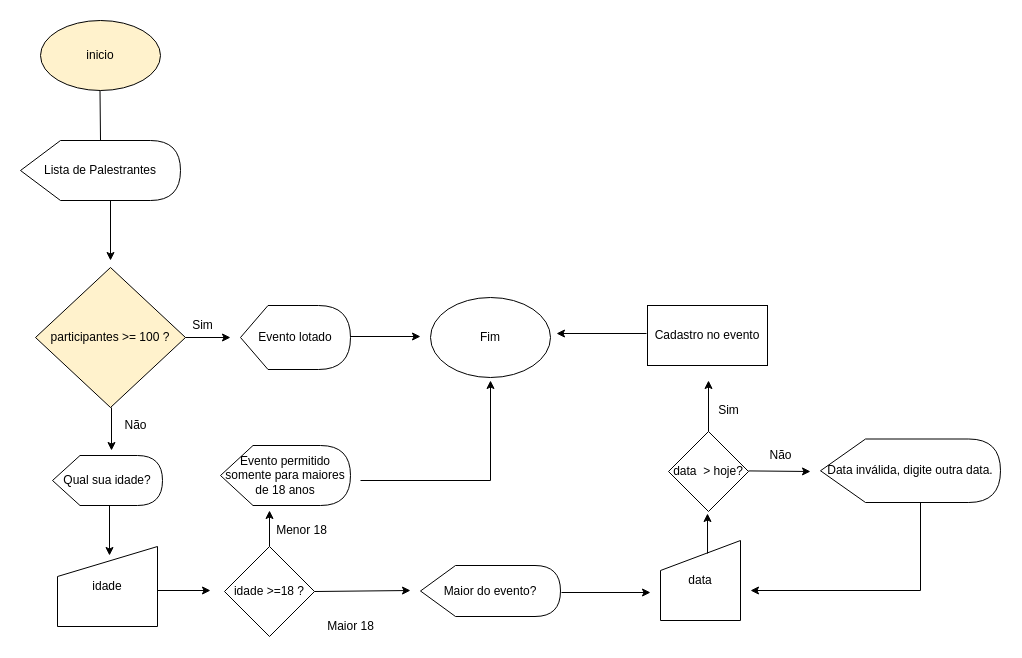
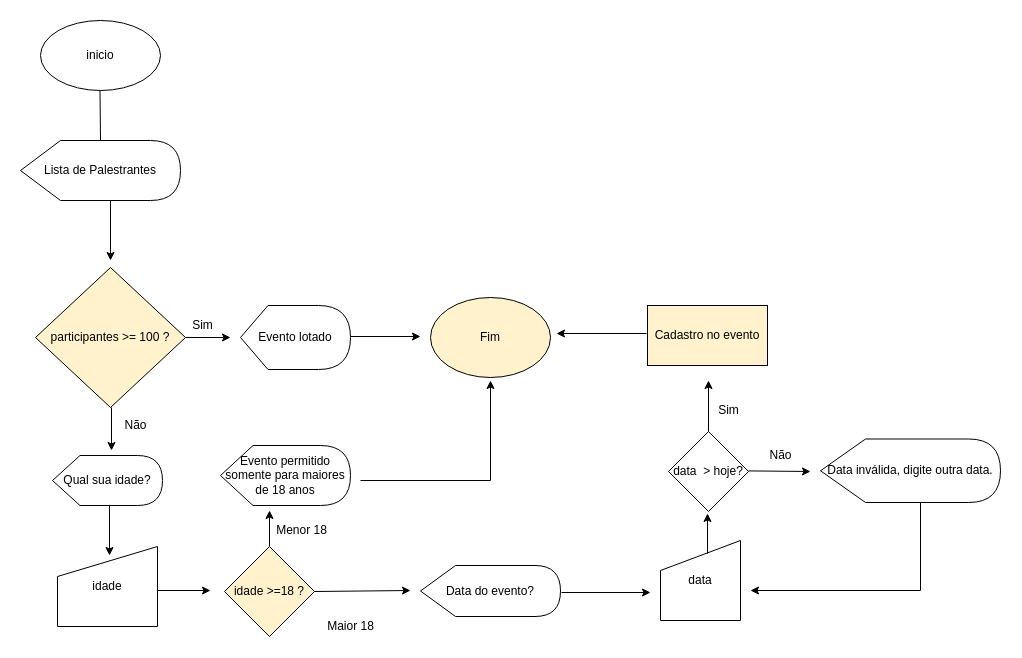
node "inicio": fillcolor #fff2cc -> #ffffff
node "Cadastro no evento": fillcolor #ffffff -> #fff2cc
node "Fim": fillcolor #ffffff -> #fff2cc
node "idade >=18 ?": fillcolor #ffffff -> #fff2cc
node "Maior do evento?": label "Maior do evento?" -> "Data do evento?"
